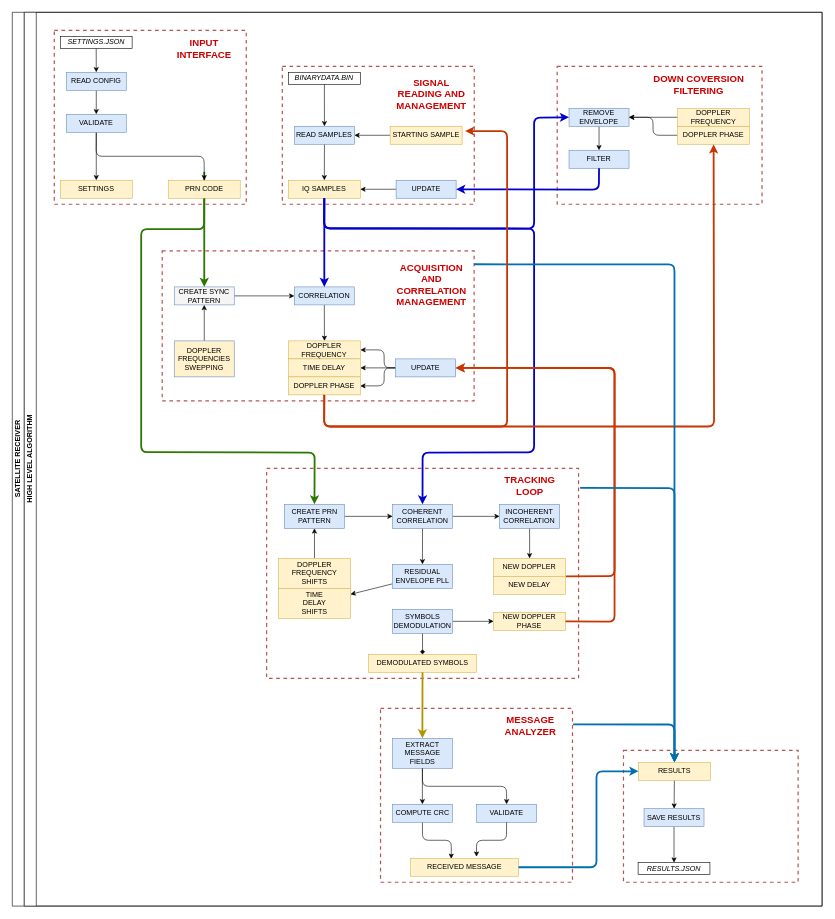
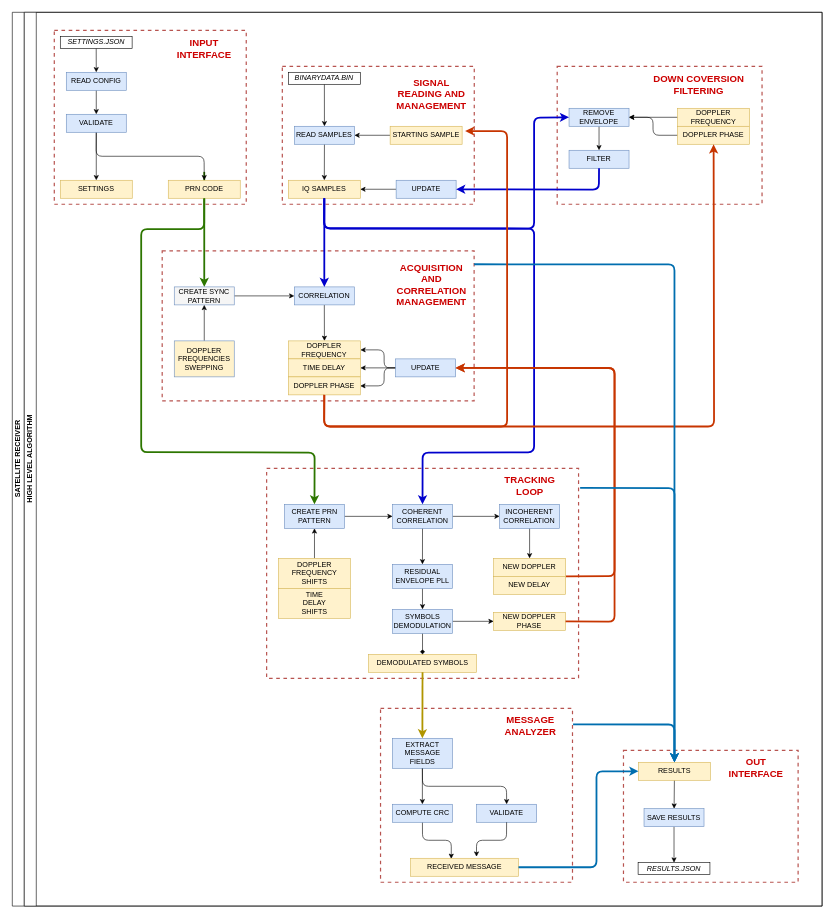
edge "RESIDUAL ENVELOPE PLL" -> "TIME DELAY SHIFTS": now "RESIDUAL ENVELOPE PLL" -> "SYMBOLS DEMODULATION"
node "OUT INTERFACE": added
